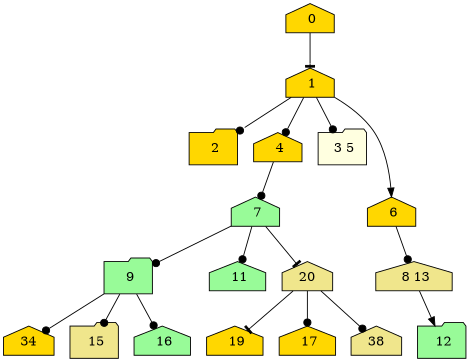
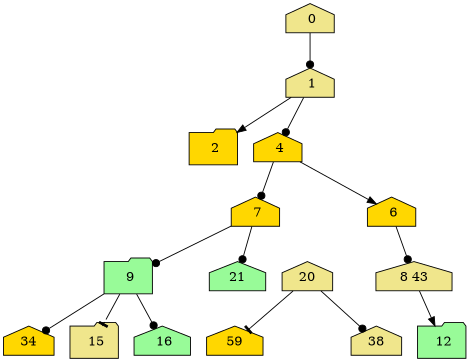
node "0": fillcolor gold -> khaki
edge "0" -> "1": arrowhead tee -> dot
node "1": fillcolor gold -> khaki
edge "1" -> "2": arrowhead dot -> normal
edge "1" -> "6": now "4" -> "6"
node "3 5": removed
node "7": fillcolor palegreen -> gold
edge "7" -> "20": removed
node "11": label "11" -> "21"
node "8 13": label "8 13" -> "8 43"
edge "9" -> "15": arrowhead dot -> tee
node "19": label "19" -> "59"
node "17": removed
